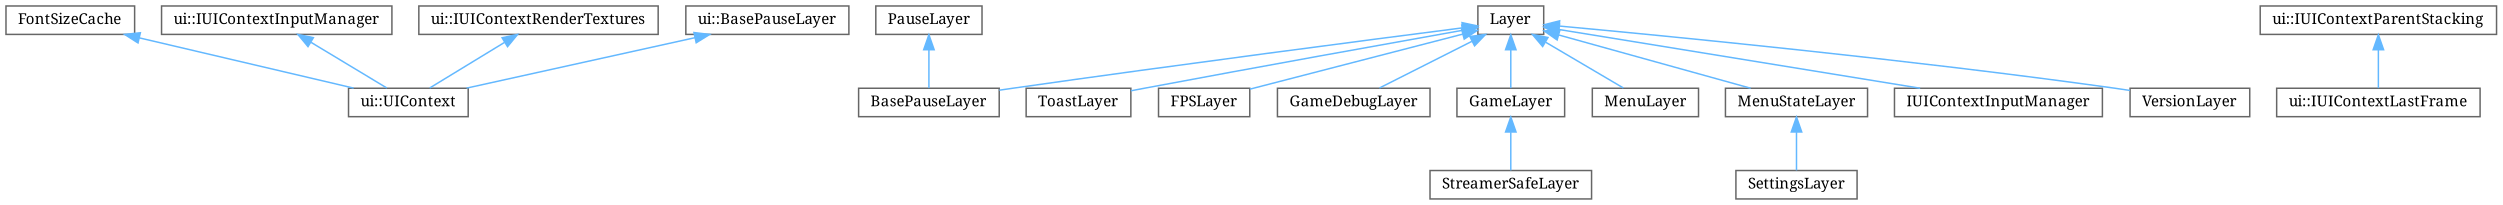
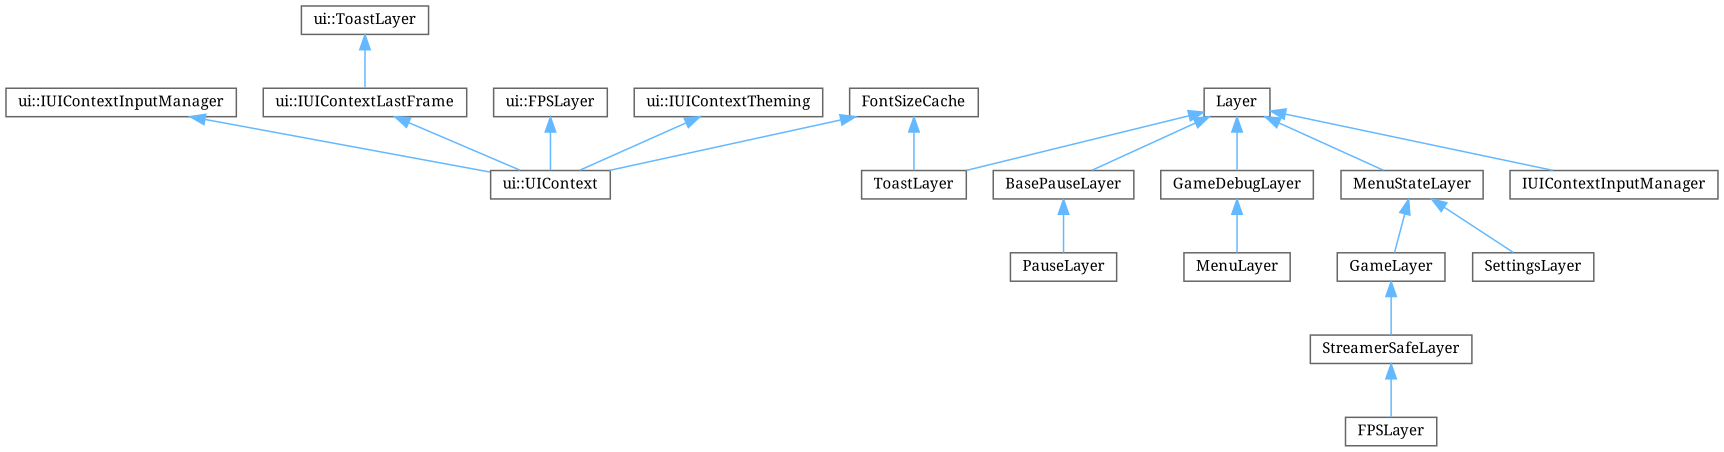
node "ui::IUIContextRenderTextures": label "ui::IUIContextRenderTextures" -> "ui::FPSLayer"
node "ui::BasePauseLayer": label "ui::BasePauseLayer" -> "ui::IUIContextTheming"
node "ui::IUIContextParentStacking": label "ui::IUIContextParentStacking" -> "ui::ToastLayer"
edge "FPSLayer" -> "Layer": now "FPSLayer" -> "StreamerSafeLayer"
edge "MenuLayer" -> "Layer": now "MenuLayer" -> "GameDebugLayer"
edge "BasePauseLayer" -> "PauseLayer": reversed
edge "GameLayer" -> "Layer": now "GameLayer" -> "MenuStateLayer"
node "VersionLayer": removed
edge "ui::UIContext" -> "ui::IUIContextLastFrame": added
edge "ToastLayer" -> "FontSizeCache": added
